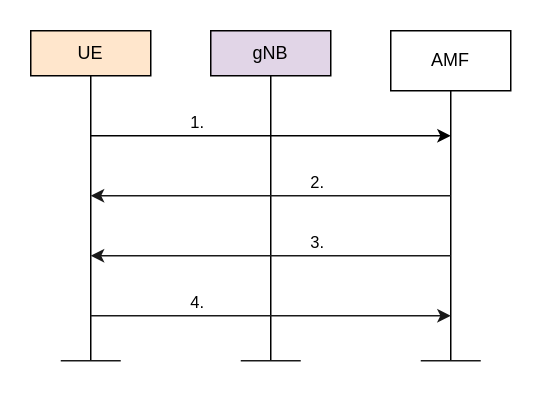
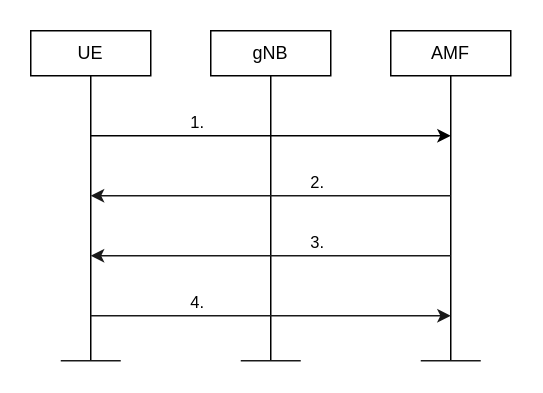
node "UE": fillcolor #ffe6cc -> #ffffff
node "gNB": fillcolor #e1d5e7 -> #ffffff
node "AMF": size 120x60 -> 120x45
